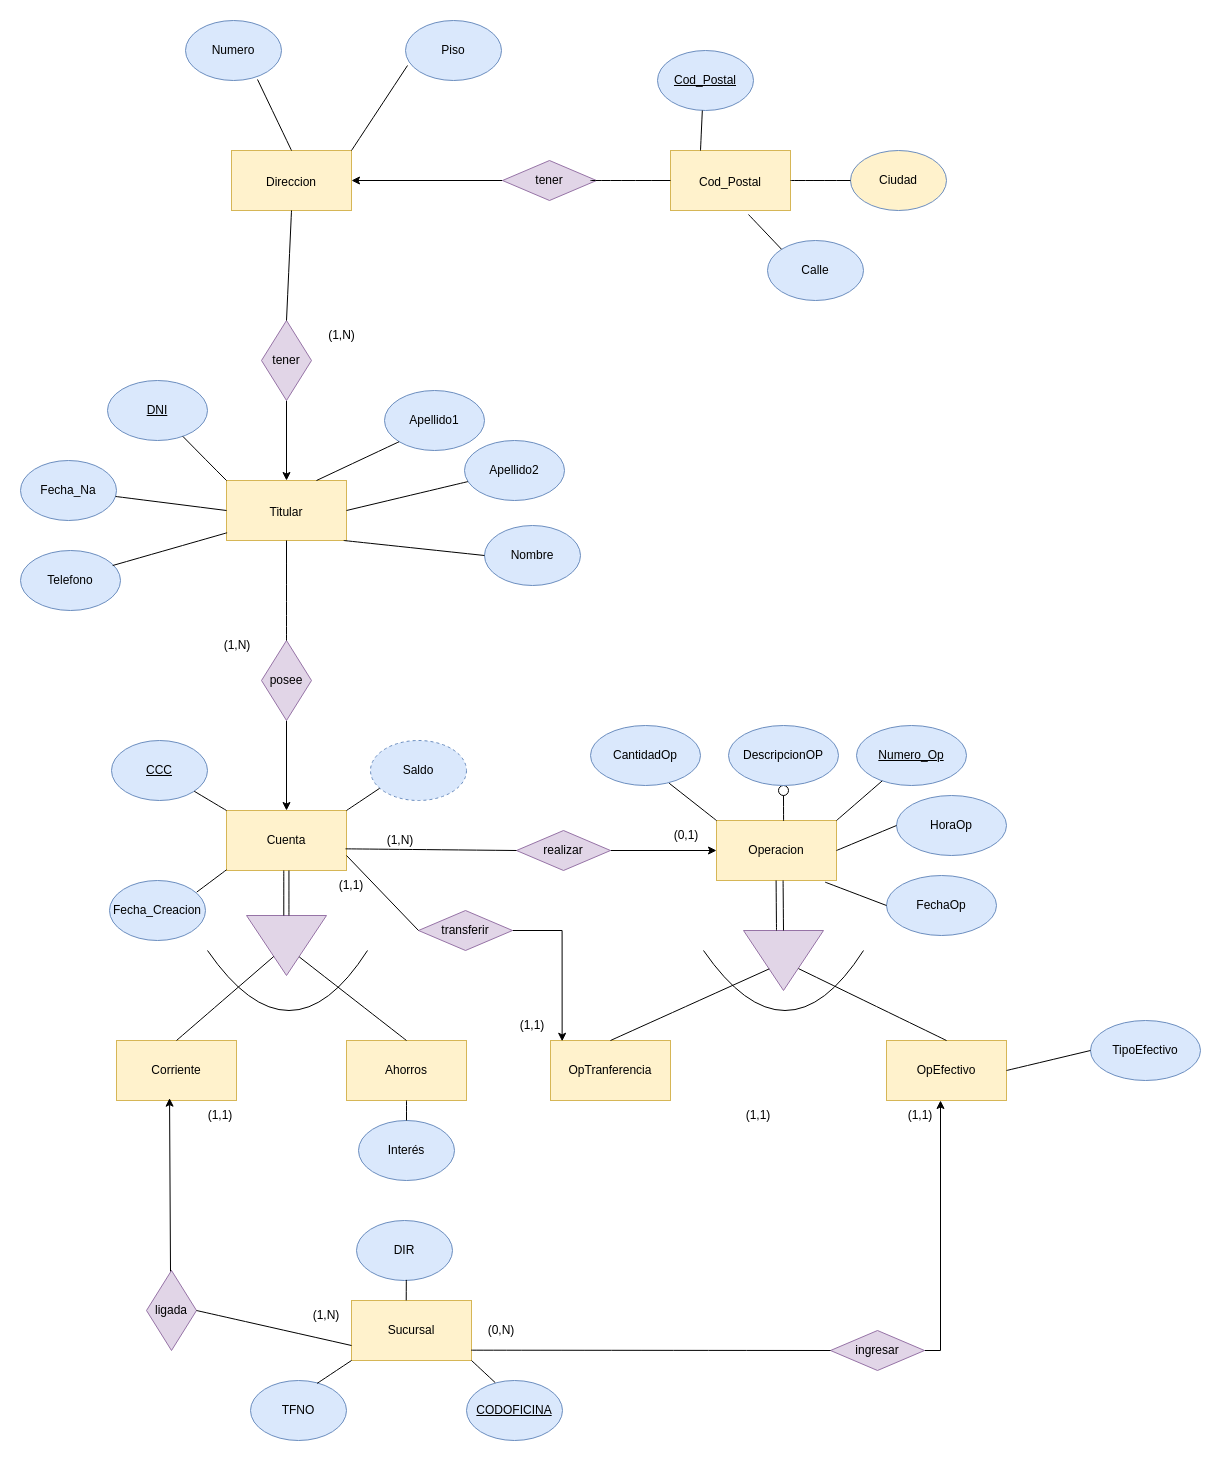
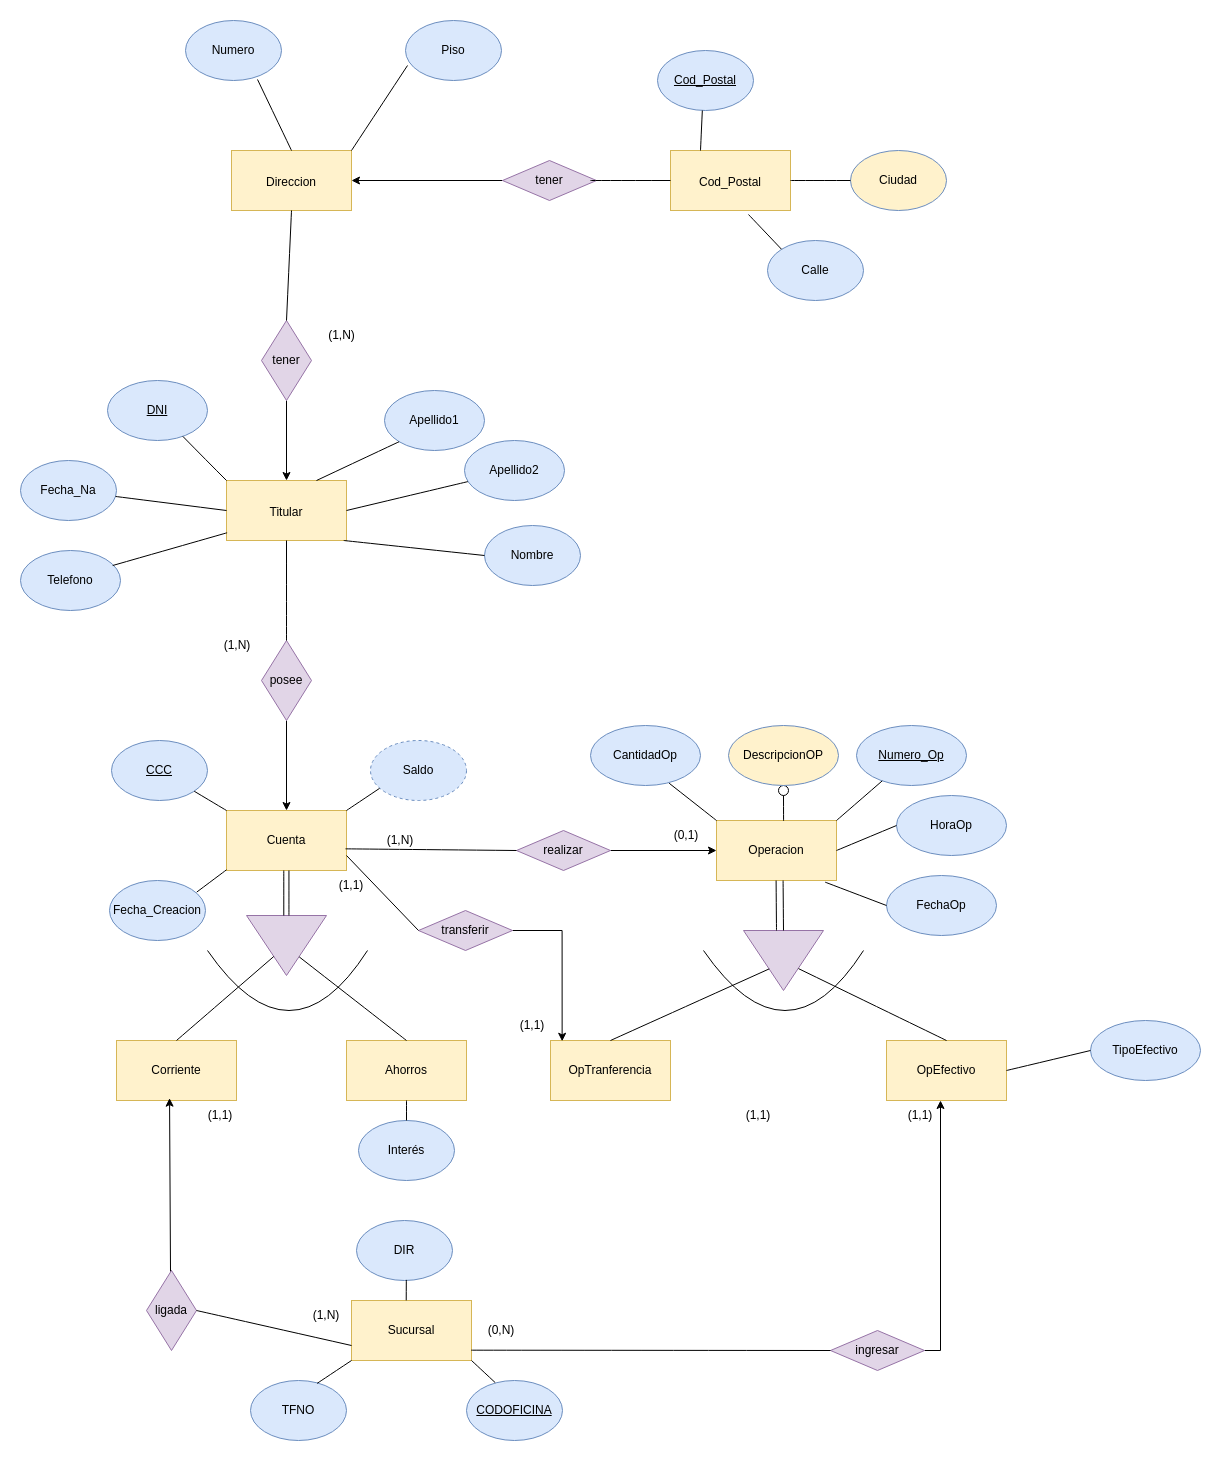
node "DescripcionOP": fillcolor #dae8fc -> #fff2cc
